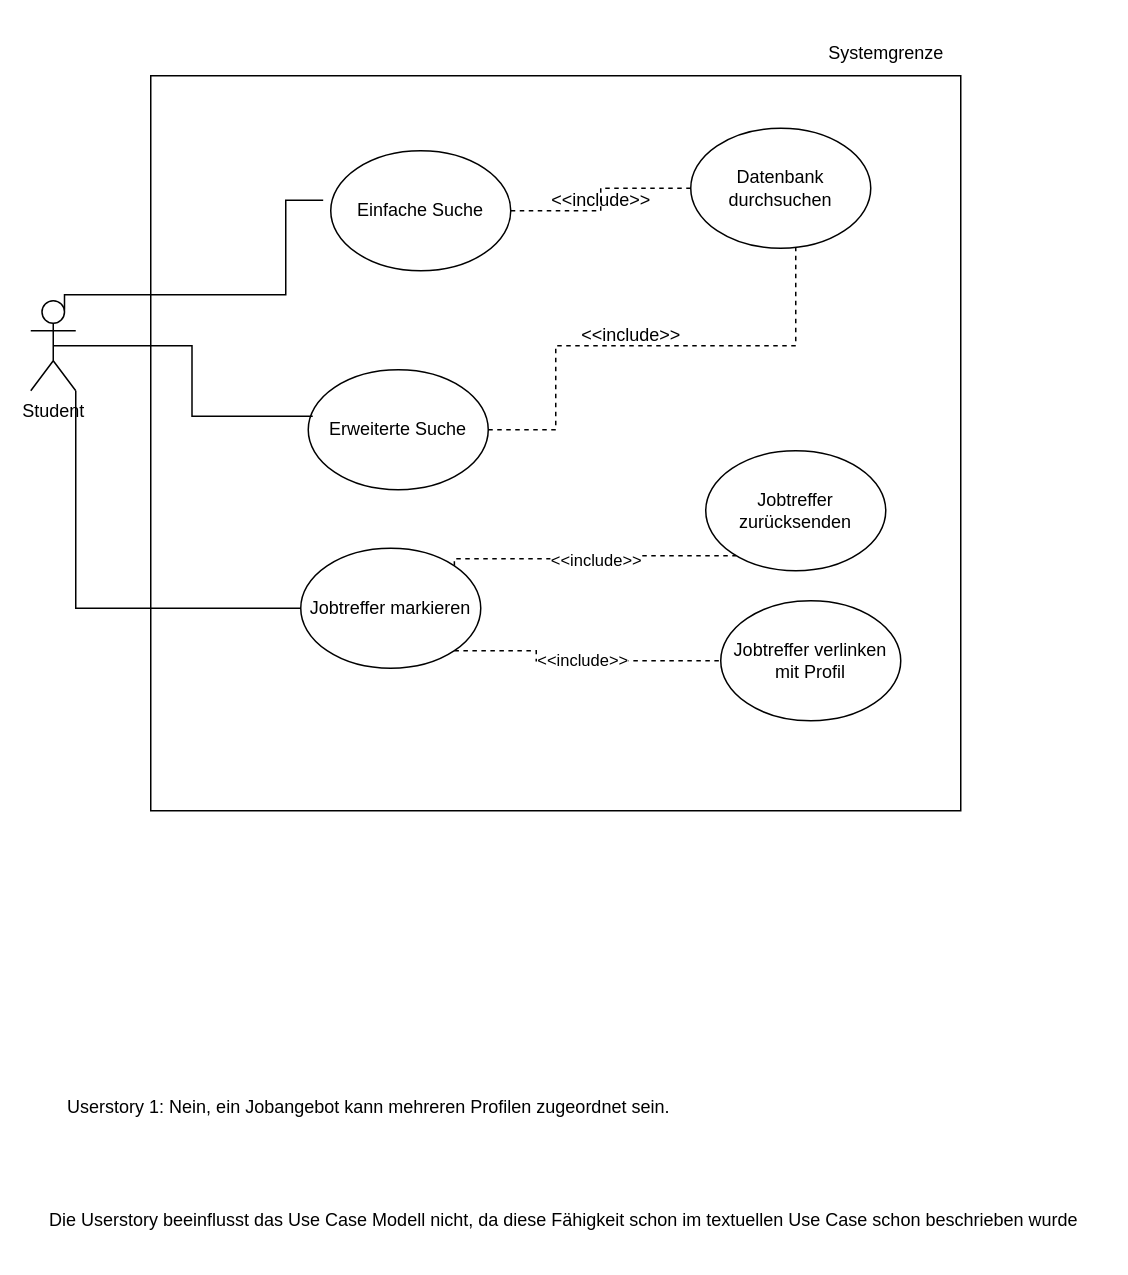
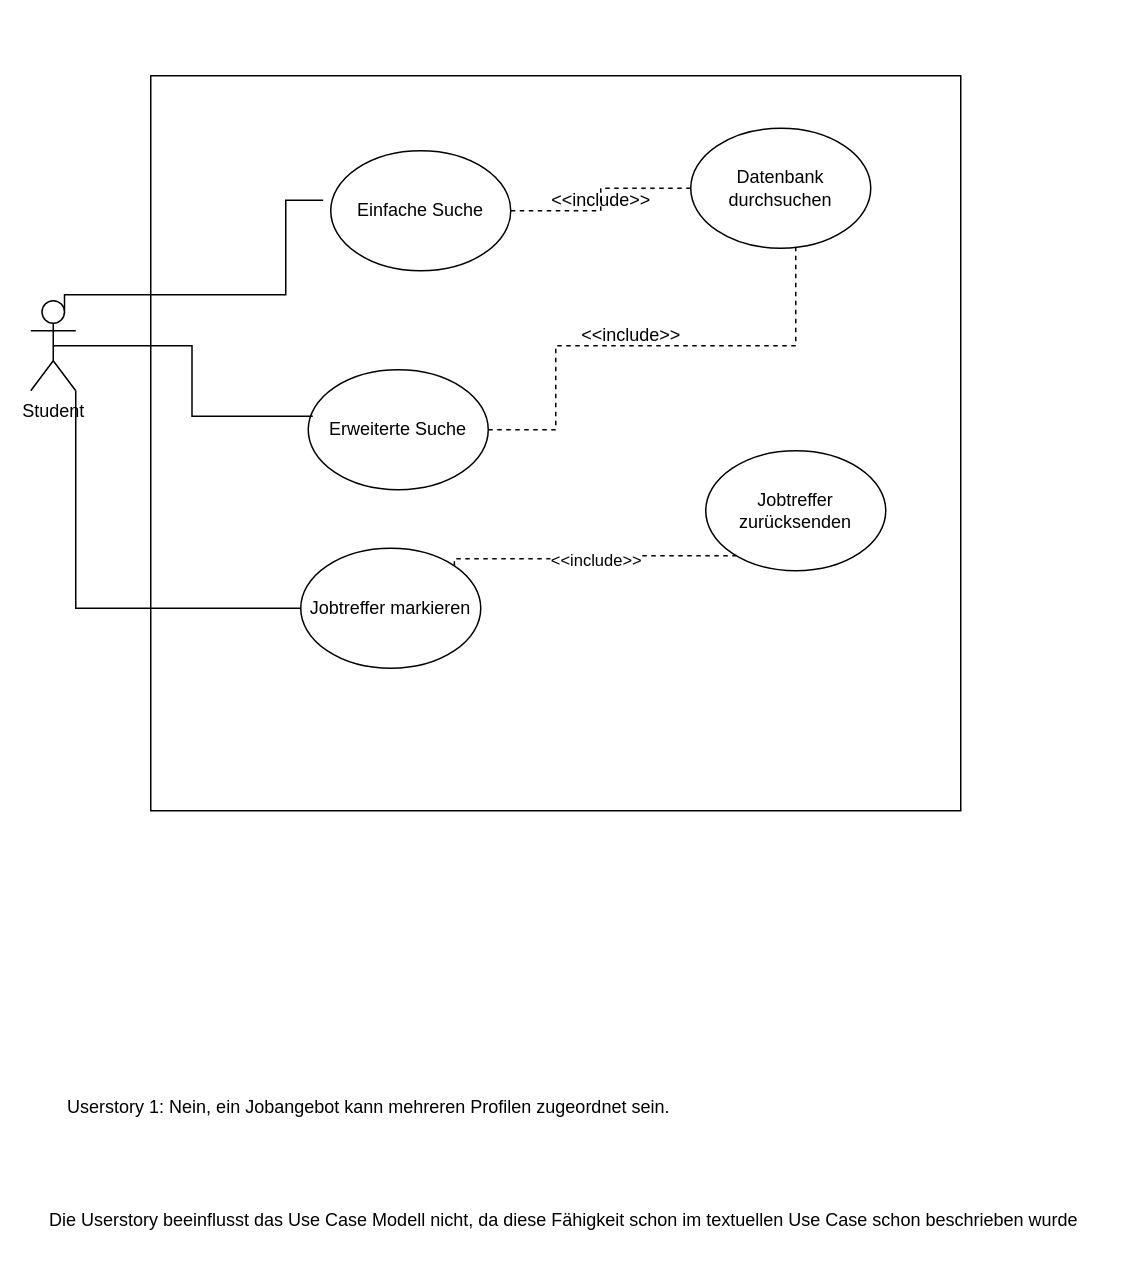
node "Systemgrenze": removed
edge "Jobtreffer markieren" -- "Jobtreffer verlinken mit Profil": removed, label "<<include>>"
node "Jobtreffer verlinken mit Profil": removed
